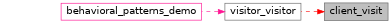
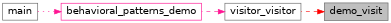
node "main": added
node "client_visit": label "client_visit" -> "demo_visit"
